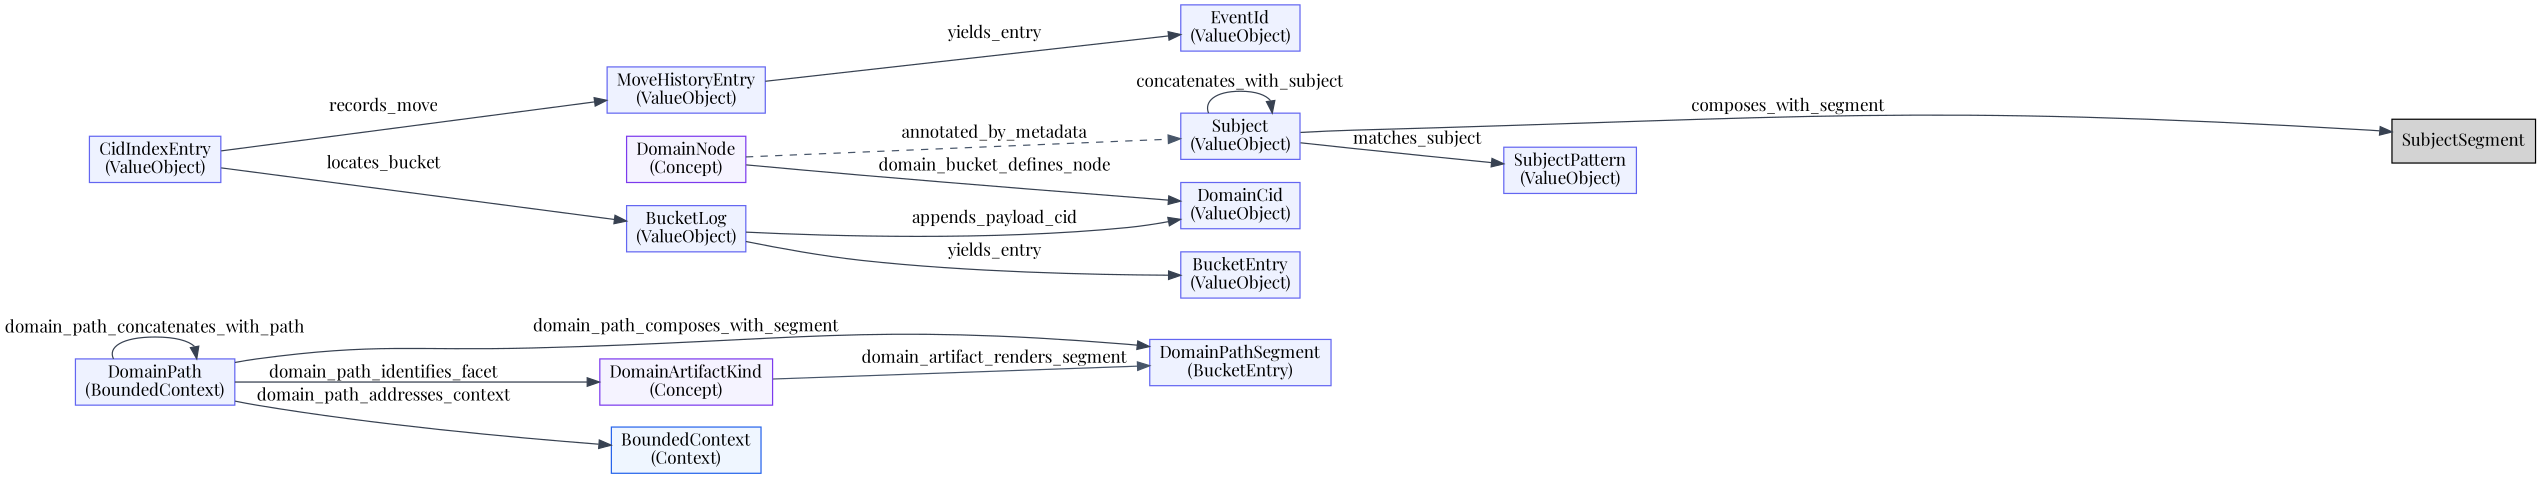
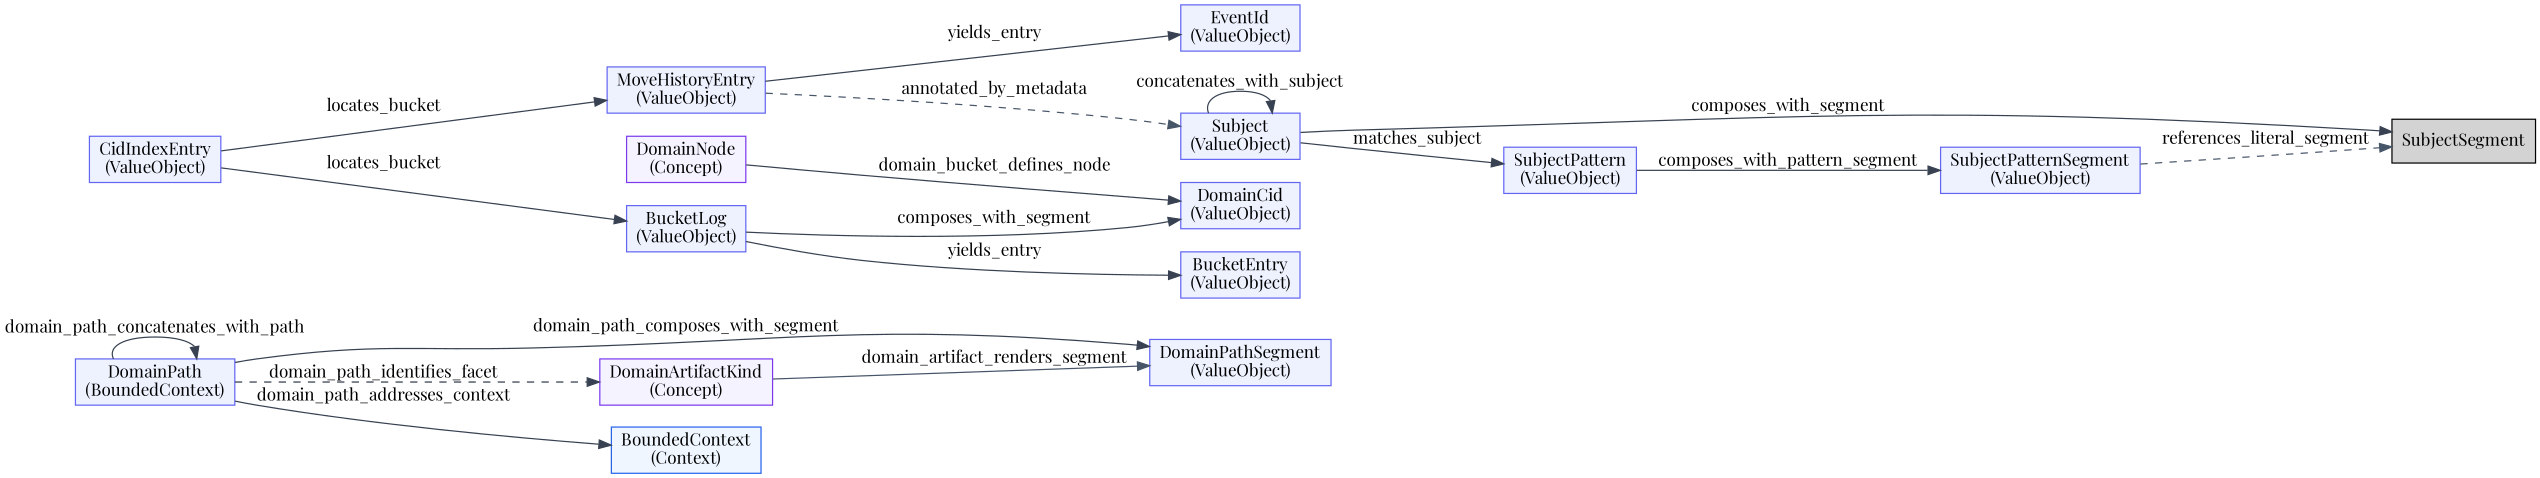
edge "CidIndexEntry (ValueObject)" -> "MoveHistoryEntry (ValueObject)": label "records_move" -> "locates_bucket"
edge "DomainNode (Concept)" -> "Subject (ValueObject)": now "MoveHistoryEntry (ValueObject)" -> "Subject (ValueObject)"
node "SubjectPatternSegment (ValueObject)": added
edge "BucketLog (ValueObject)" -> "DomainCid (ValueObject)": label "appends_payload_cid" -> "composes_with_segment"
node "DomainPathSegment (BucketEntry)": label "DomainPathSegment (BucketEntry)" -> "DomainPathSegment (ValueObject)"
edge "DomainPath (BoundedContext)" -> "DomainArtifactKind (Concept)": style solid -> dashed
